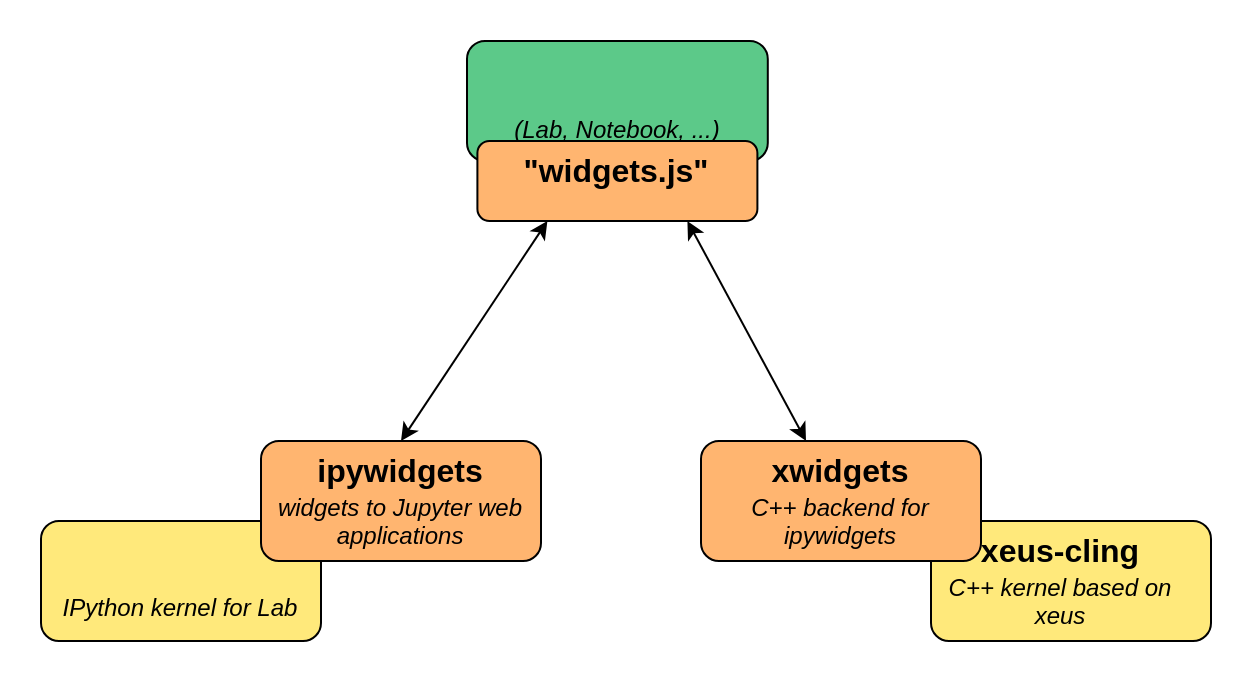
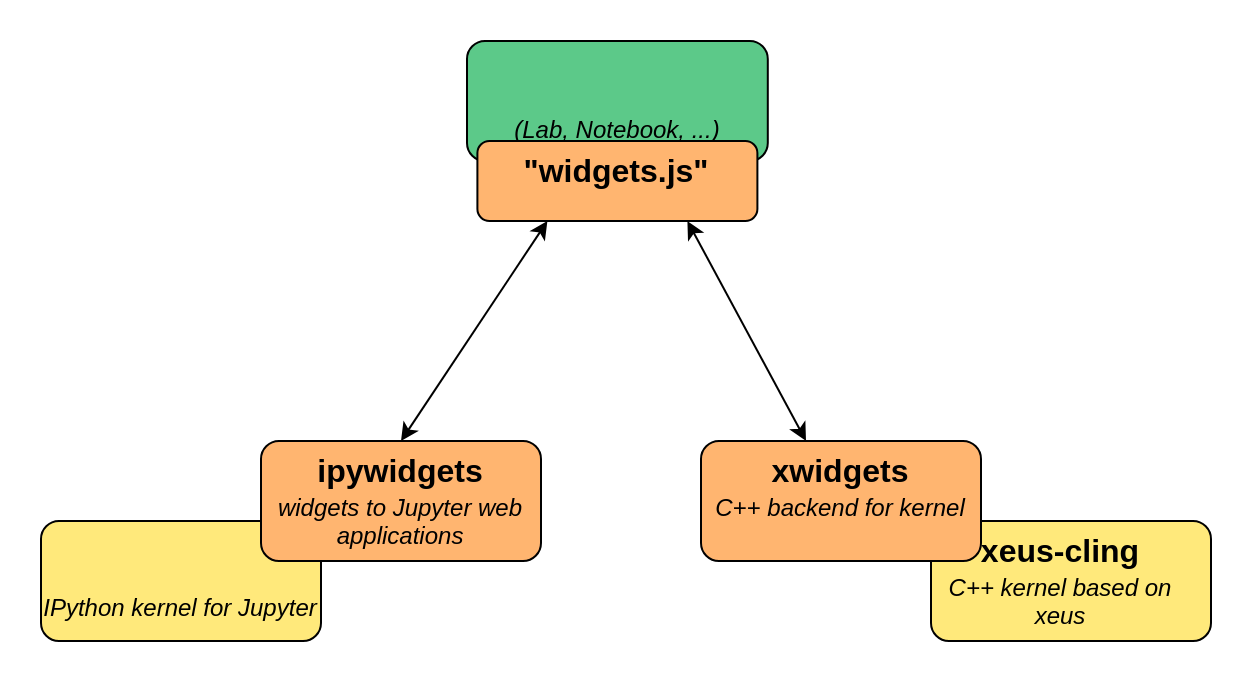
node "C++ backend for ipywidgets": label "C++ backend for ipywidgets" -> "C++ backend for kernel"
node "IPython kernel for Lab": label "IPython kernel for Lab" -> "IPython kernel for Jupyter"
